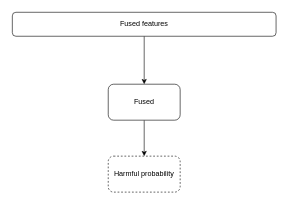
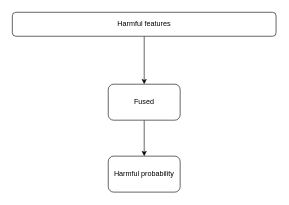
node "Fused features": label "Fused features" -> "Harmful features"
node "Harmful probability": style dashed -> solid
